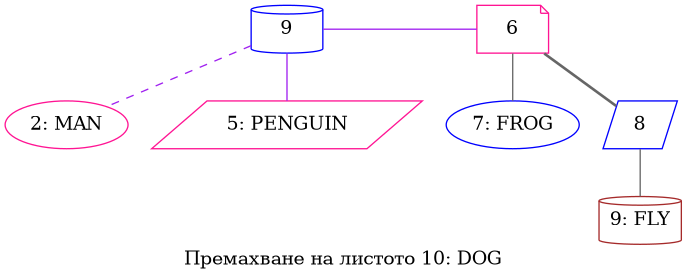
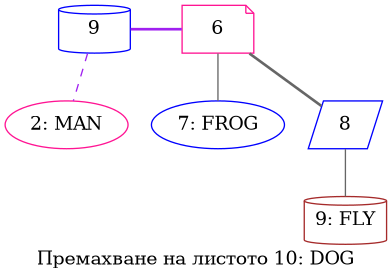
edge "9" -- "6": style solid -> bold
node "5: PENGUIN": removed
